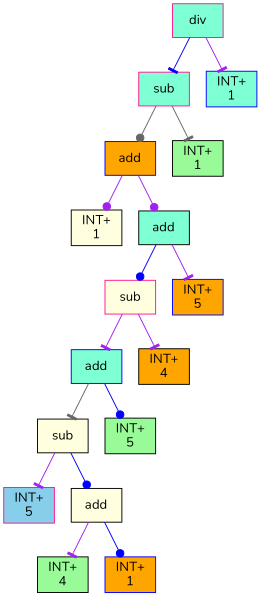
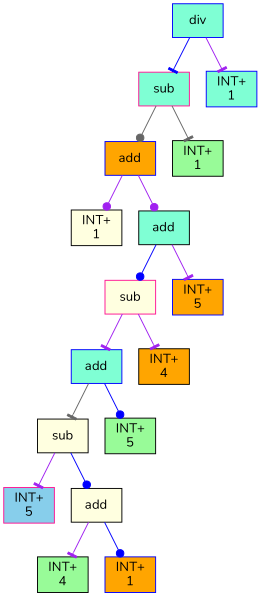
node "div": color deeppink -> blue
